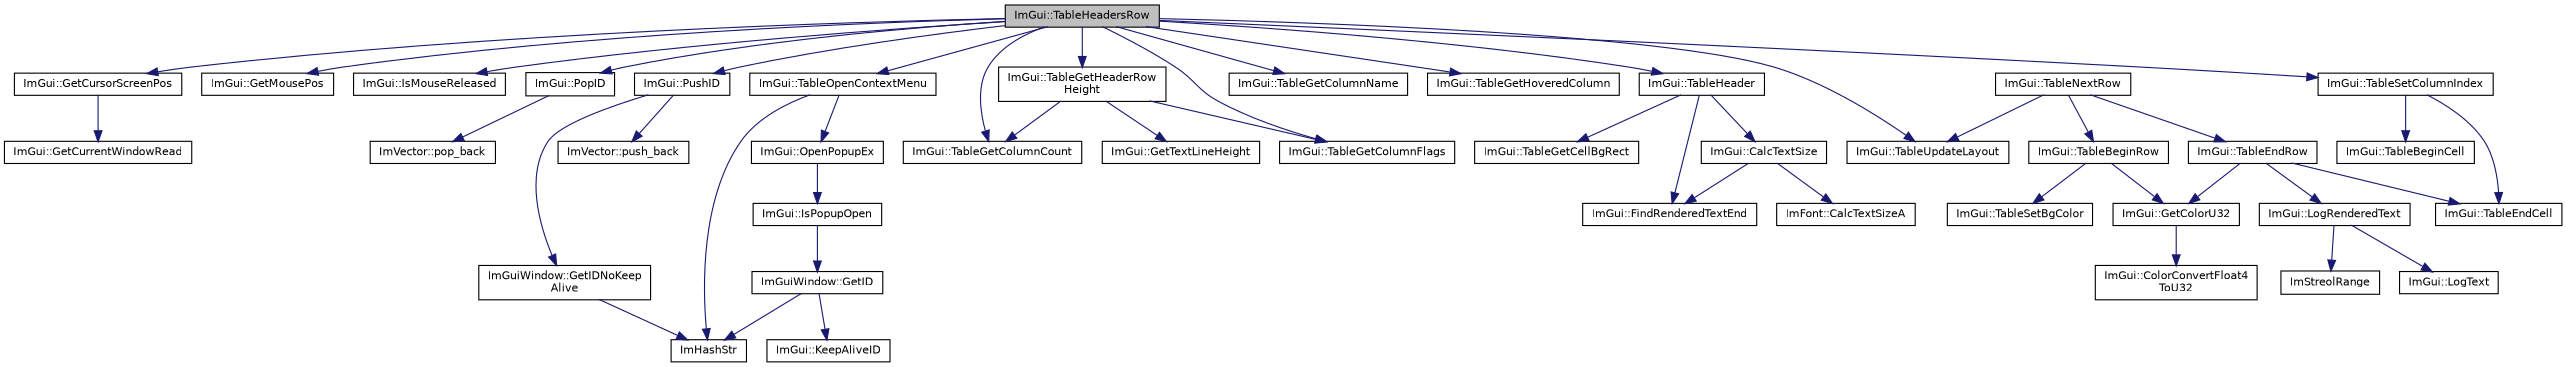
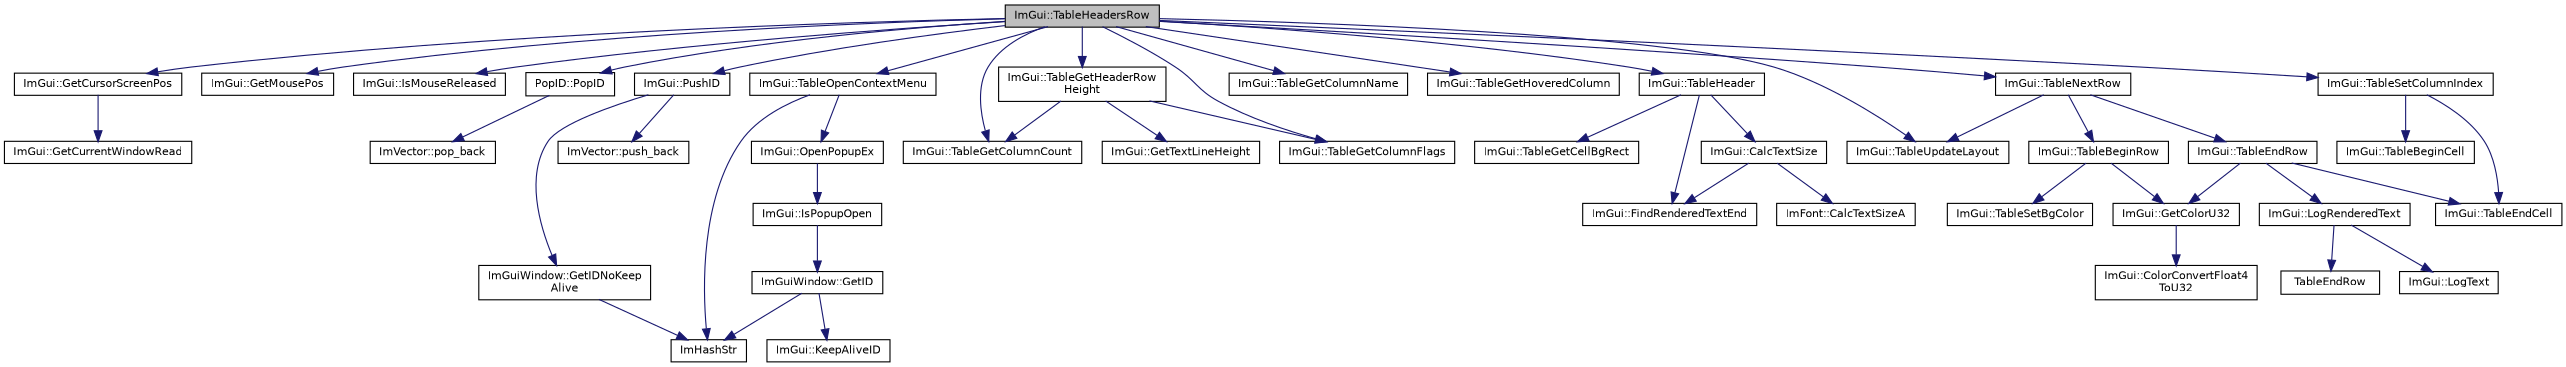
edge "ImGui::TableHeadersRow" -> "ImGui::TableNextRow": added
node "ImGui::PopID": label "ImGui::PopID" -> "PopID::PopID"
node "ImStreolRange": label "ImStreolRange" -> "TableEndRow"
